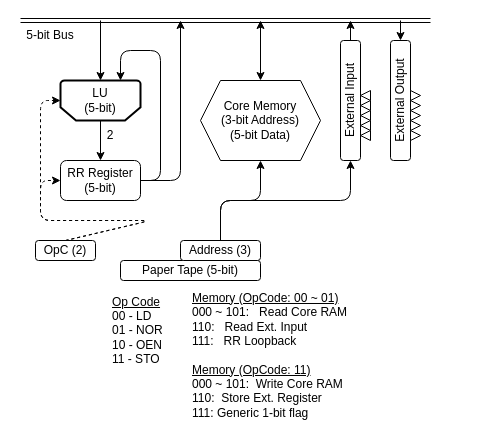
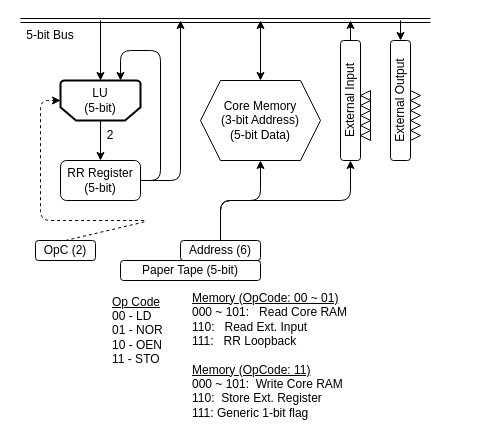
edge "OpC (2)" -> "RR Register (5-bit)": removed
node "Address (3)": label "Address (3)" -> "Address (6)"
